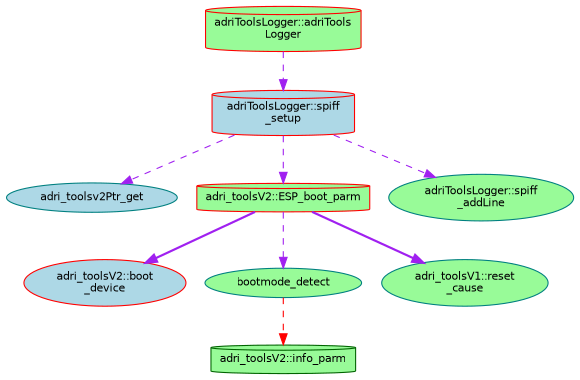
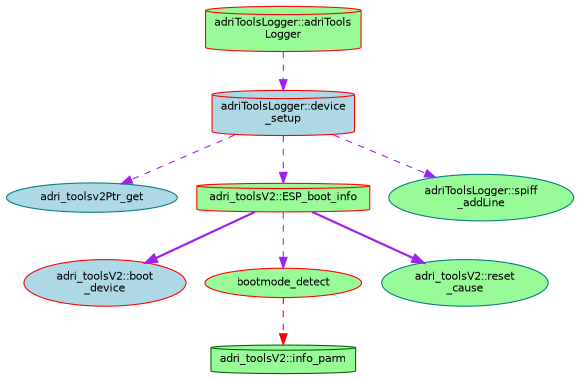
node "adriToolsLogger::spiff _setup": label "adriToolsLogger::spiff _setup" -> "adriToolsLogger::device _setup"
node "adri_toolsV2::ESP_boot_parm": label "adri_toolsV2::ESP_boot_parm" -> "adri_toolsV2::ESP_boot_info"
node "bootmode_detect": color teal -> red
node "adri_toolsV1::reset _cause": label "adri_toolsV1::reset _cause" -> "adri_toolsV2::reset _cause"
